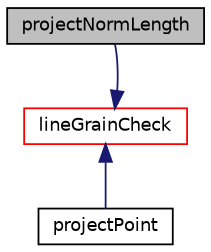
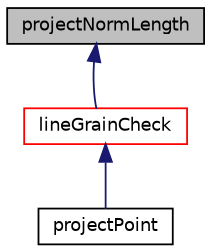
edge "projectNormLength" -> "lineGrainCheck": reversed
